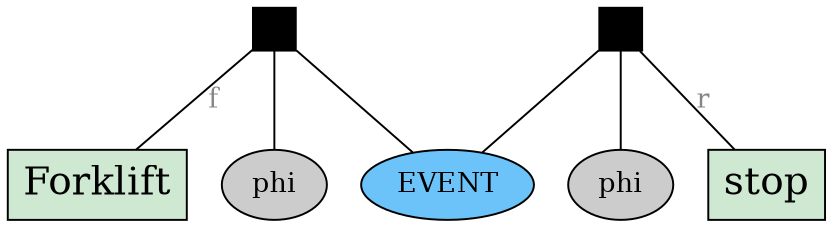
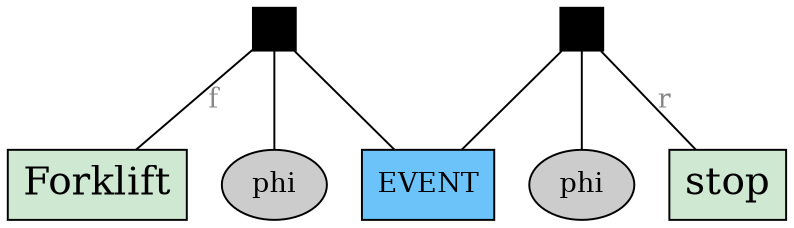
node "EVENT": shape ellipse -> box
